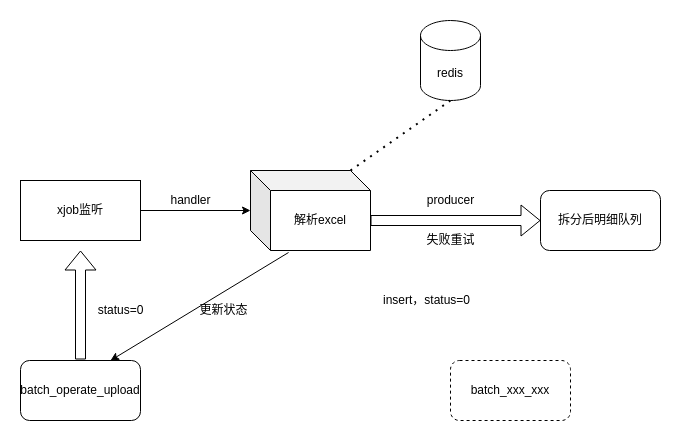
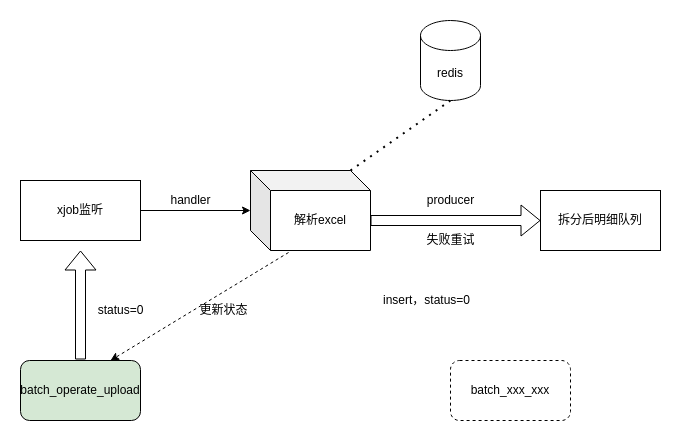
node "拆分后明细队列": shape rounded rectangle -> rectangle
edge "解析excel" -> "batch_operate_upload": style solid -> dashed
node "batch_operate_upload": fillcolor #ffffff -> #d5e8d4
